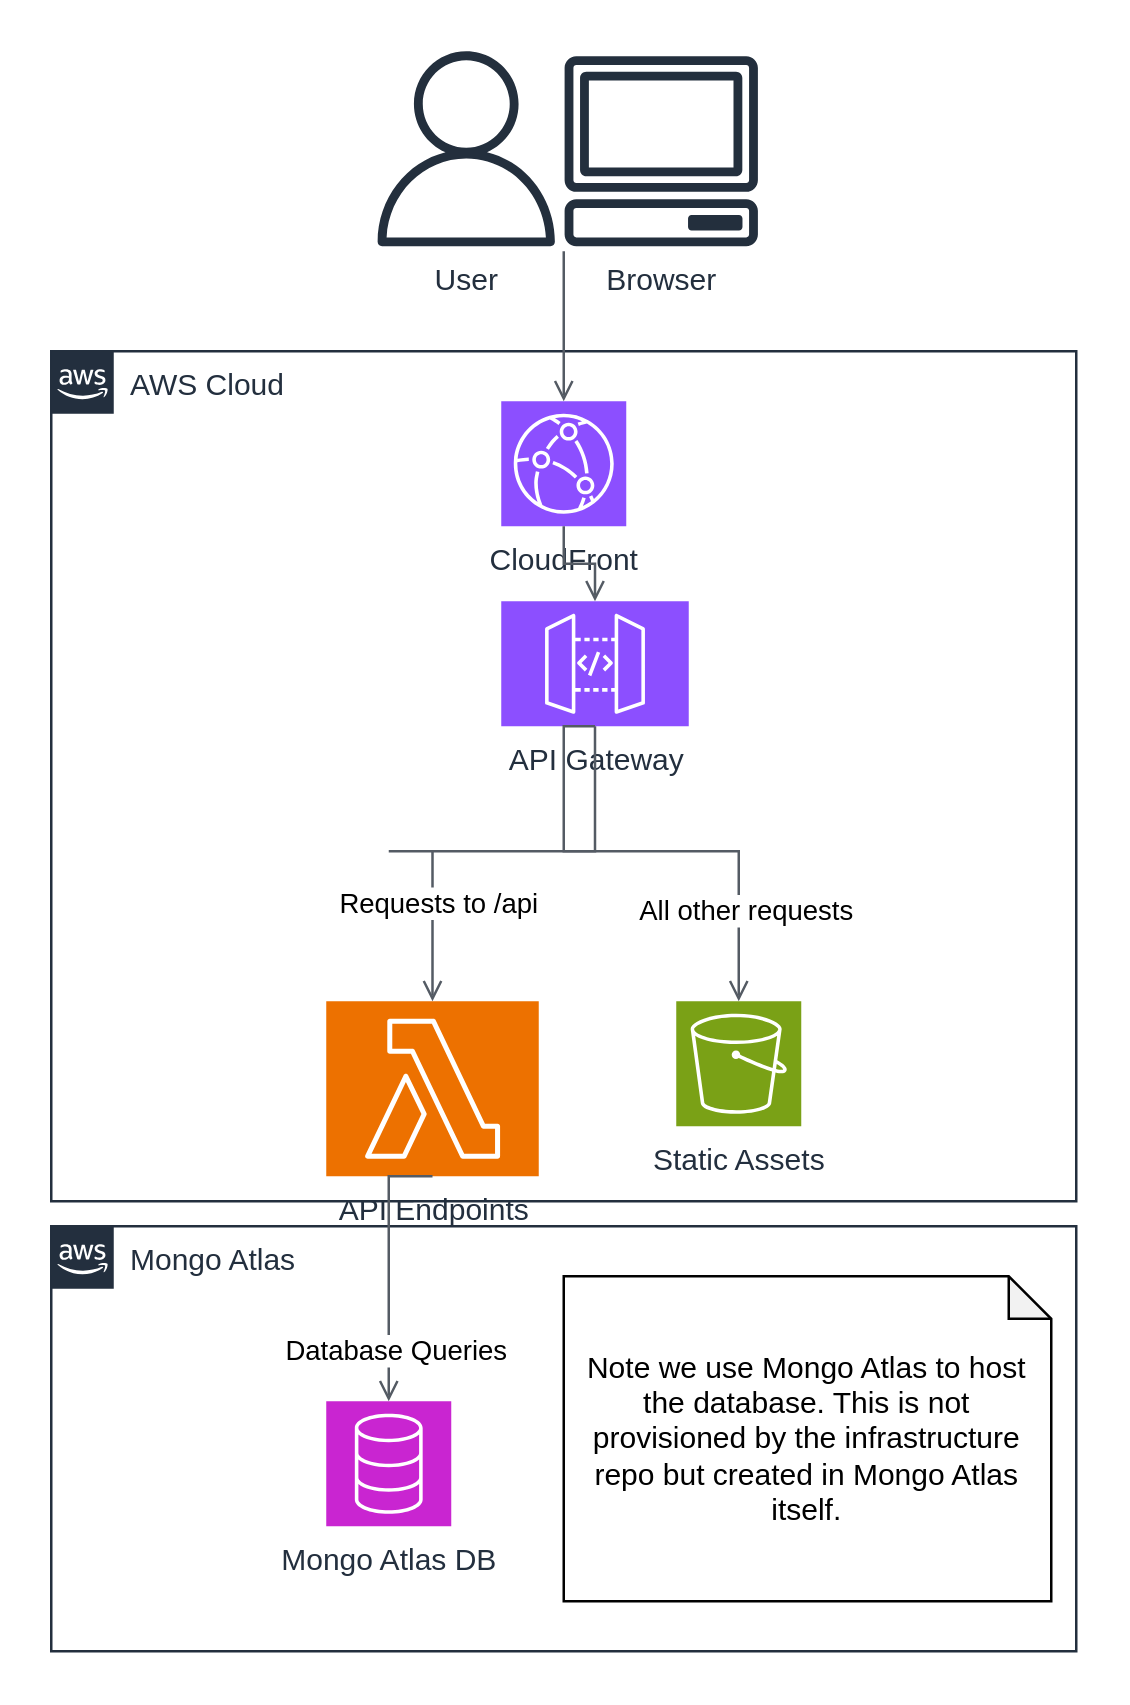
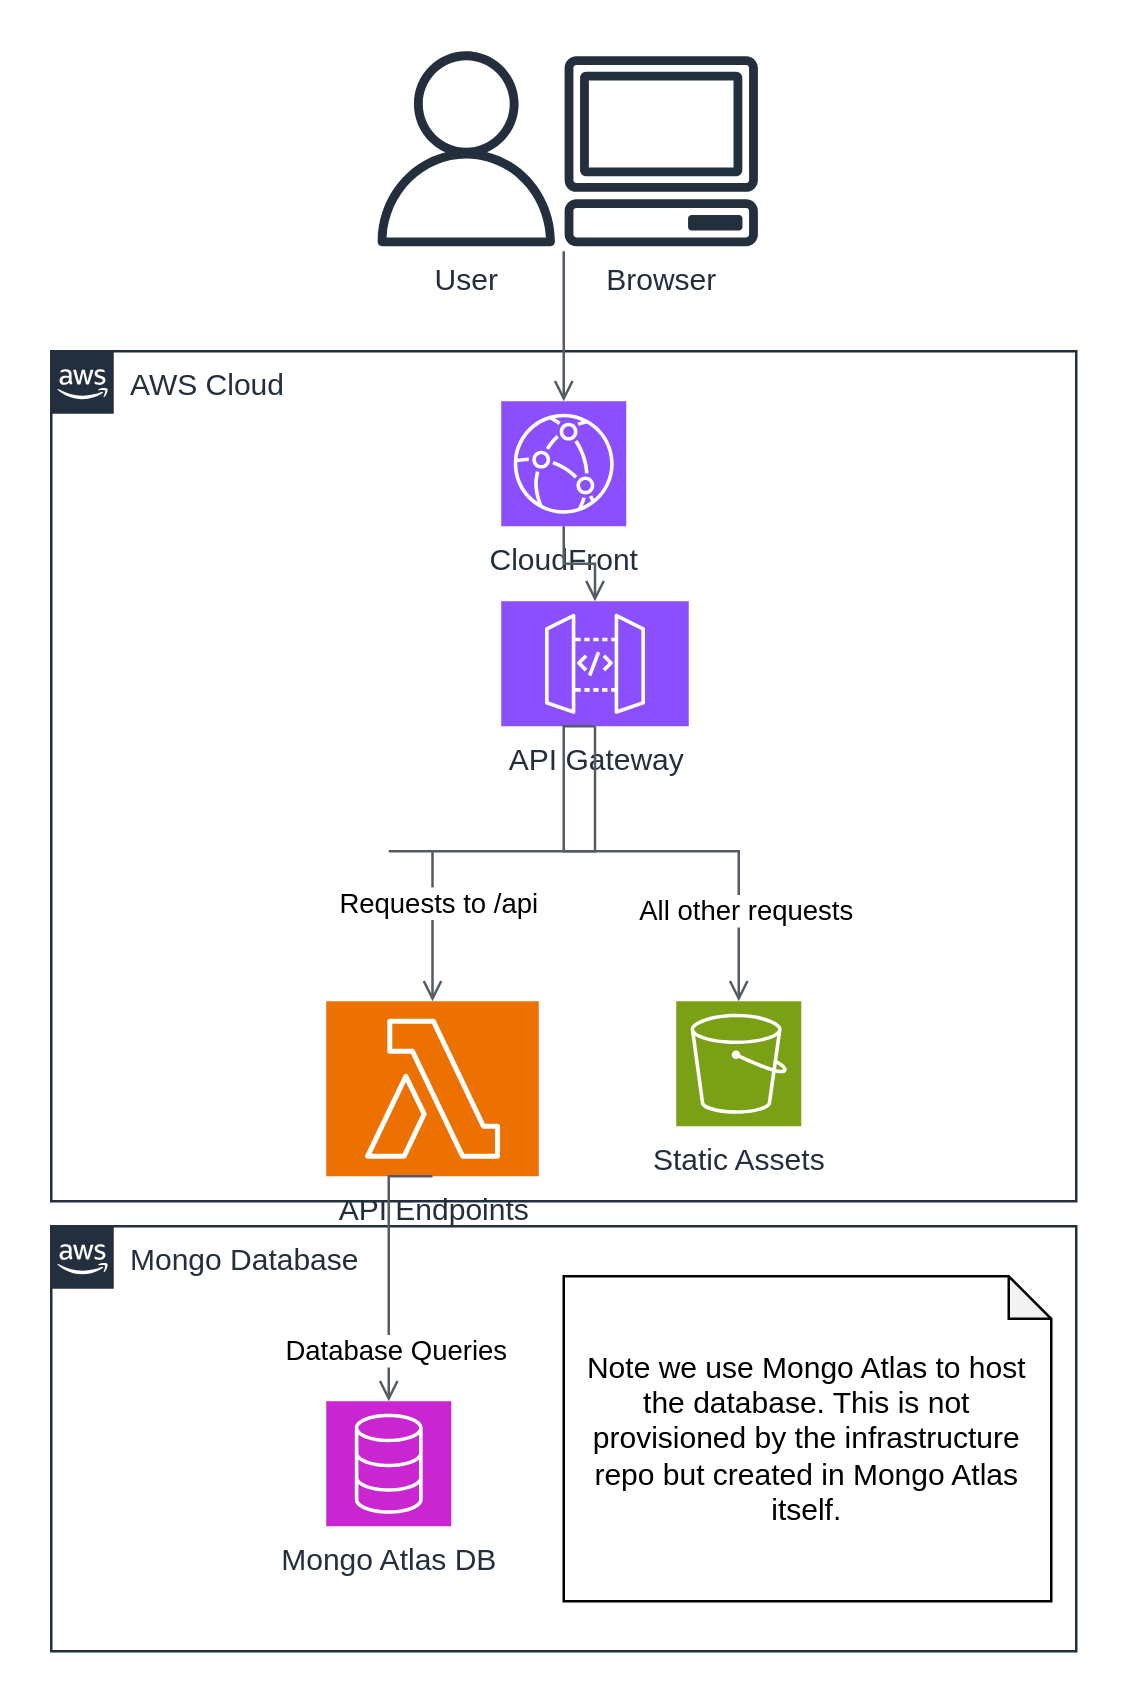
node "Mongo Atlas": label "Mongo Atlas" -> "Mongo Database"
